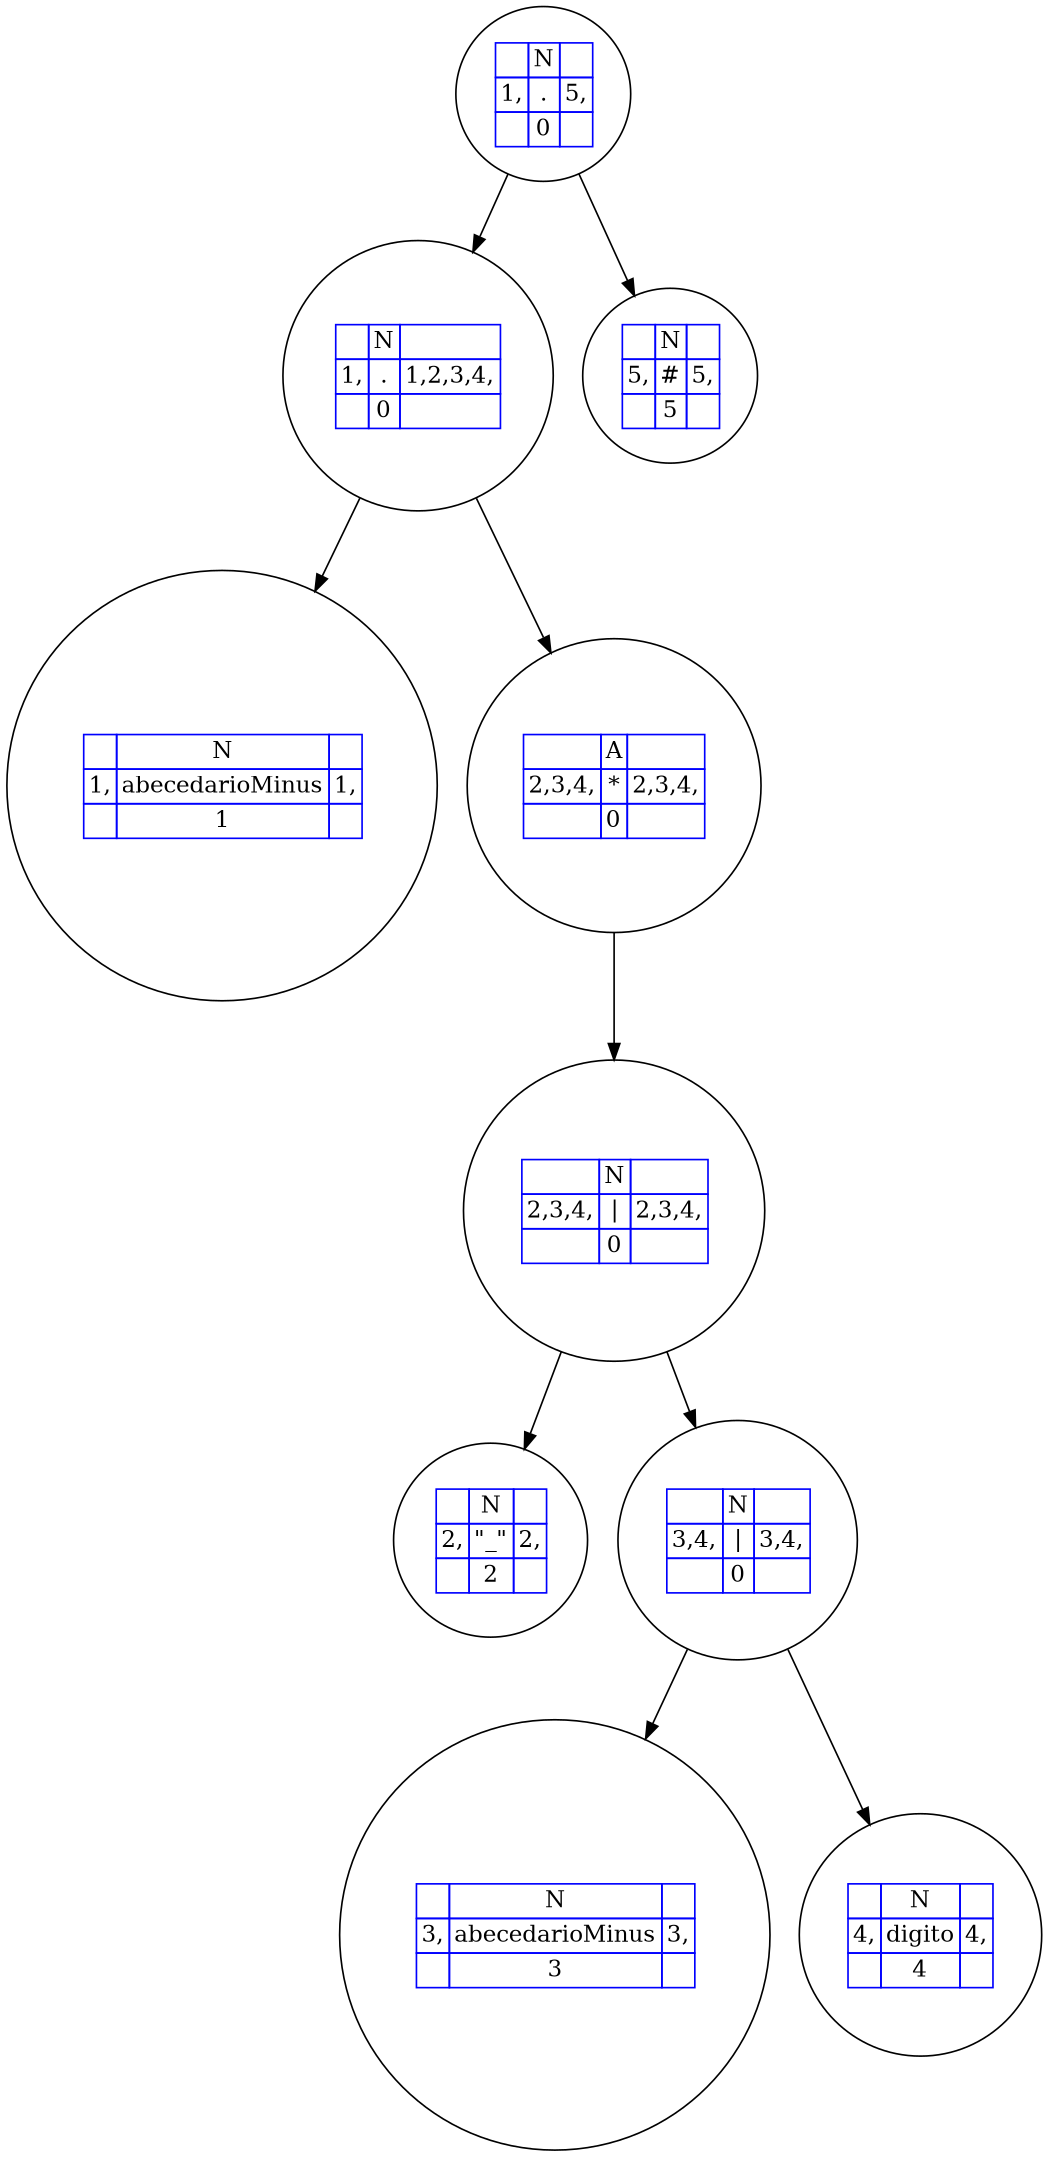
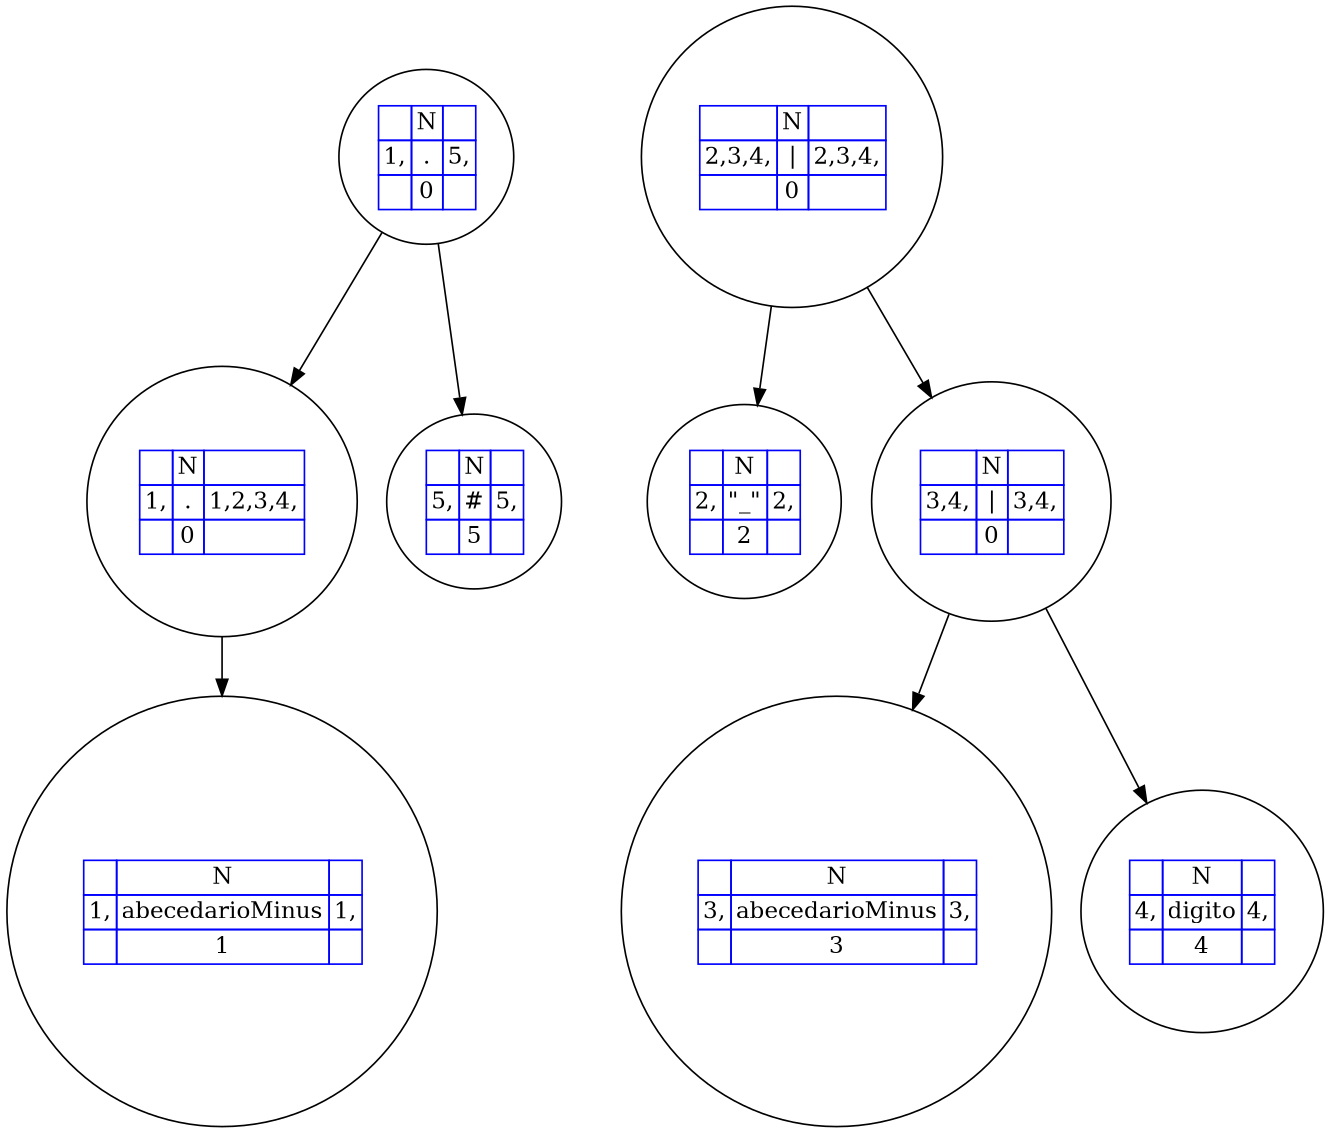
node "A": removed
